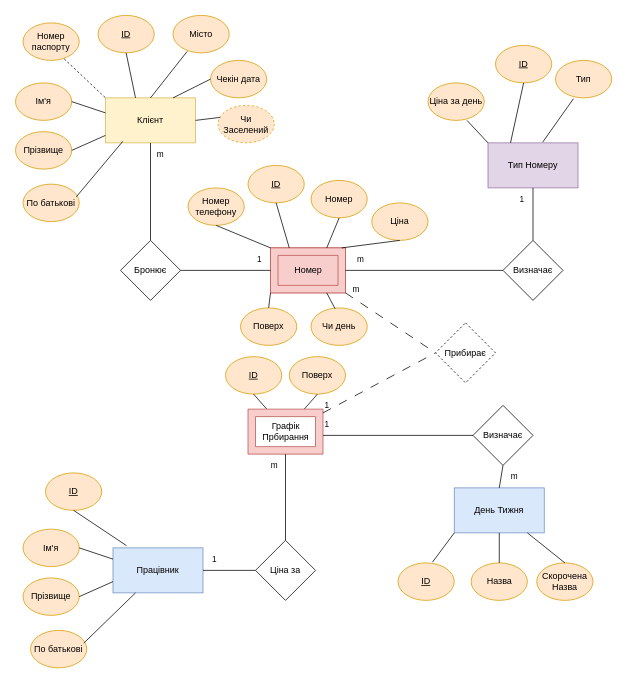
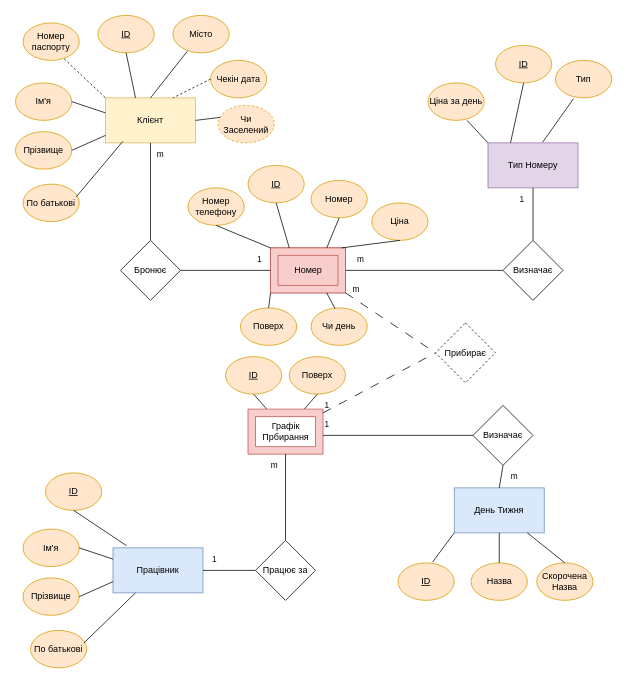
edge "Чекін дата" -- "Клієнт": style solid -> dashed
node "Ціна за": label "Ціна за" -> "Працює за"
